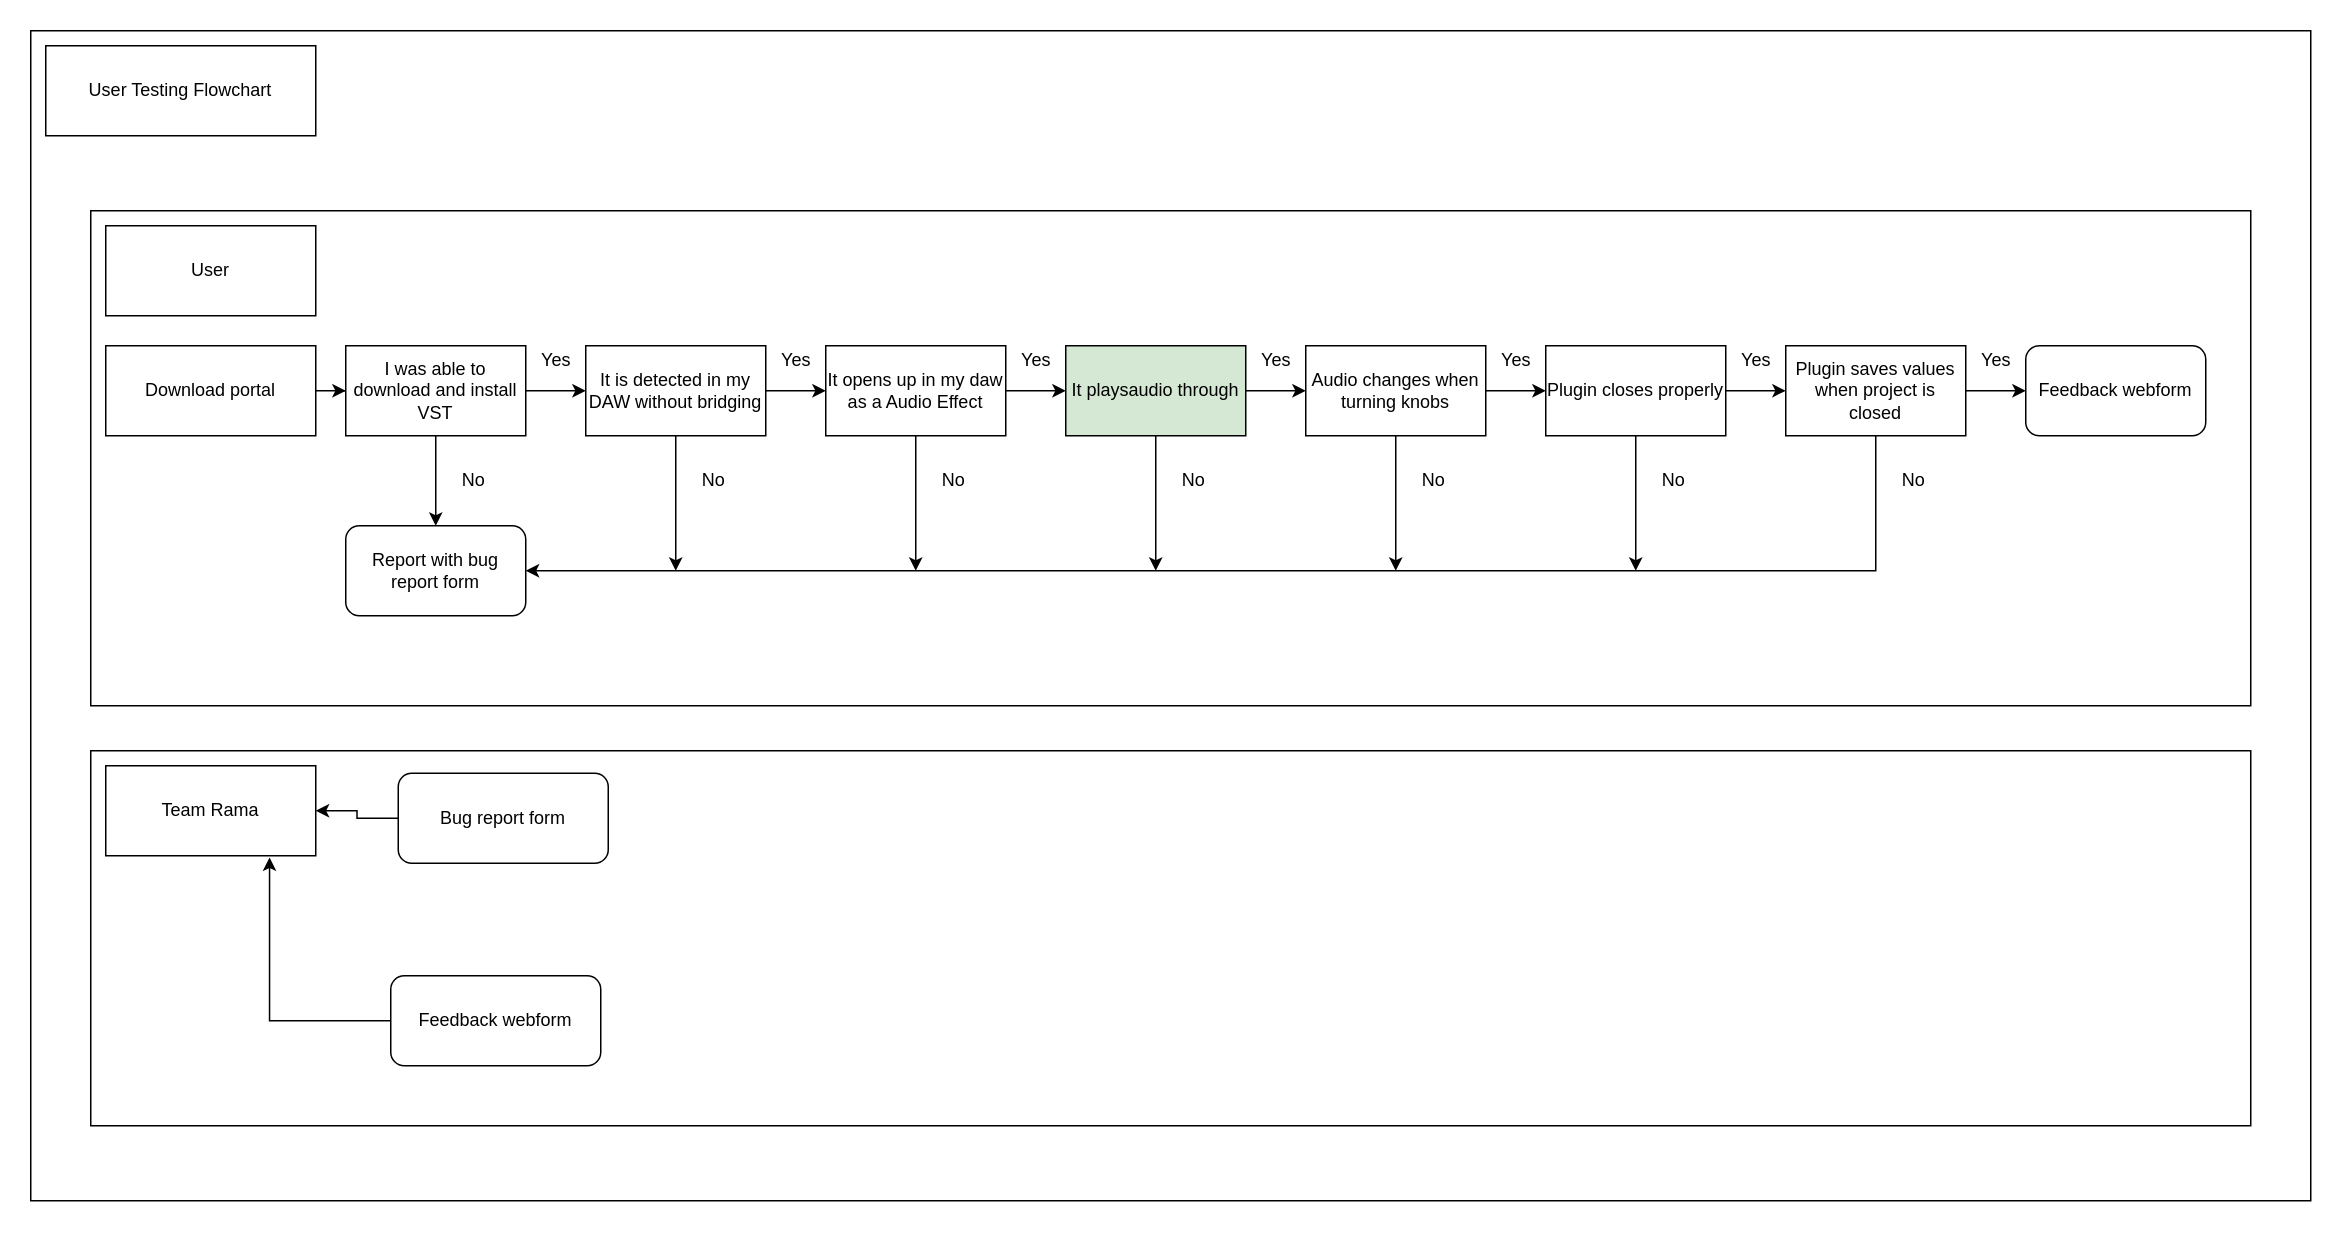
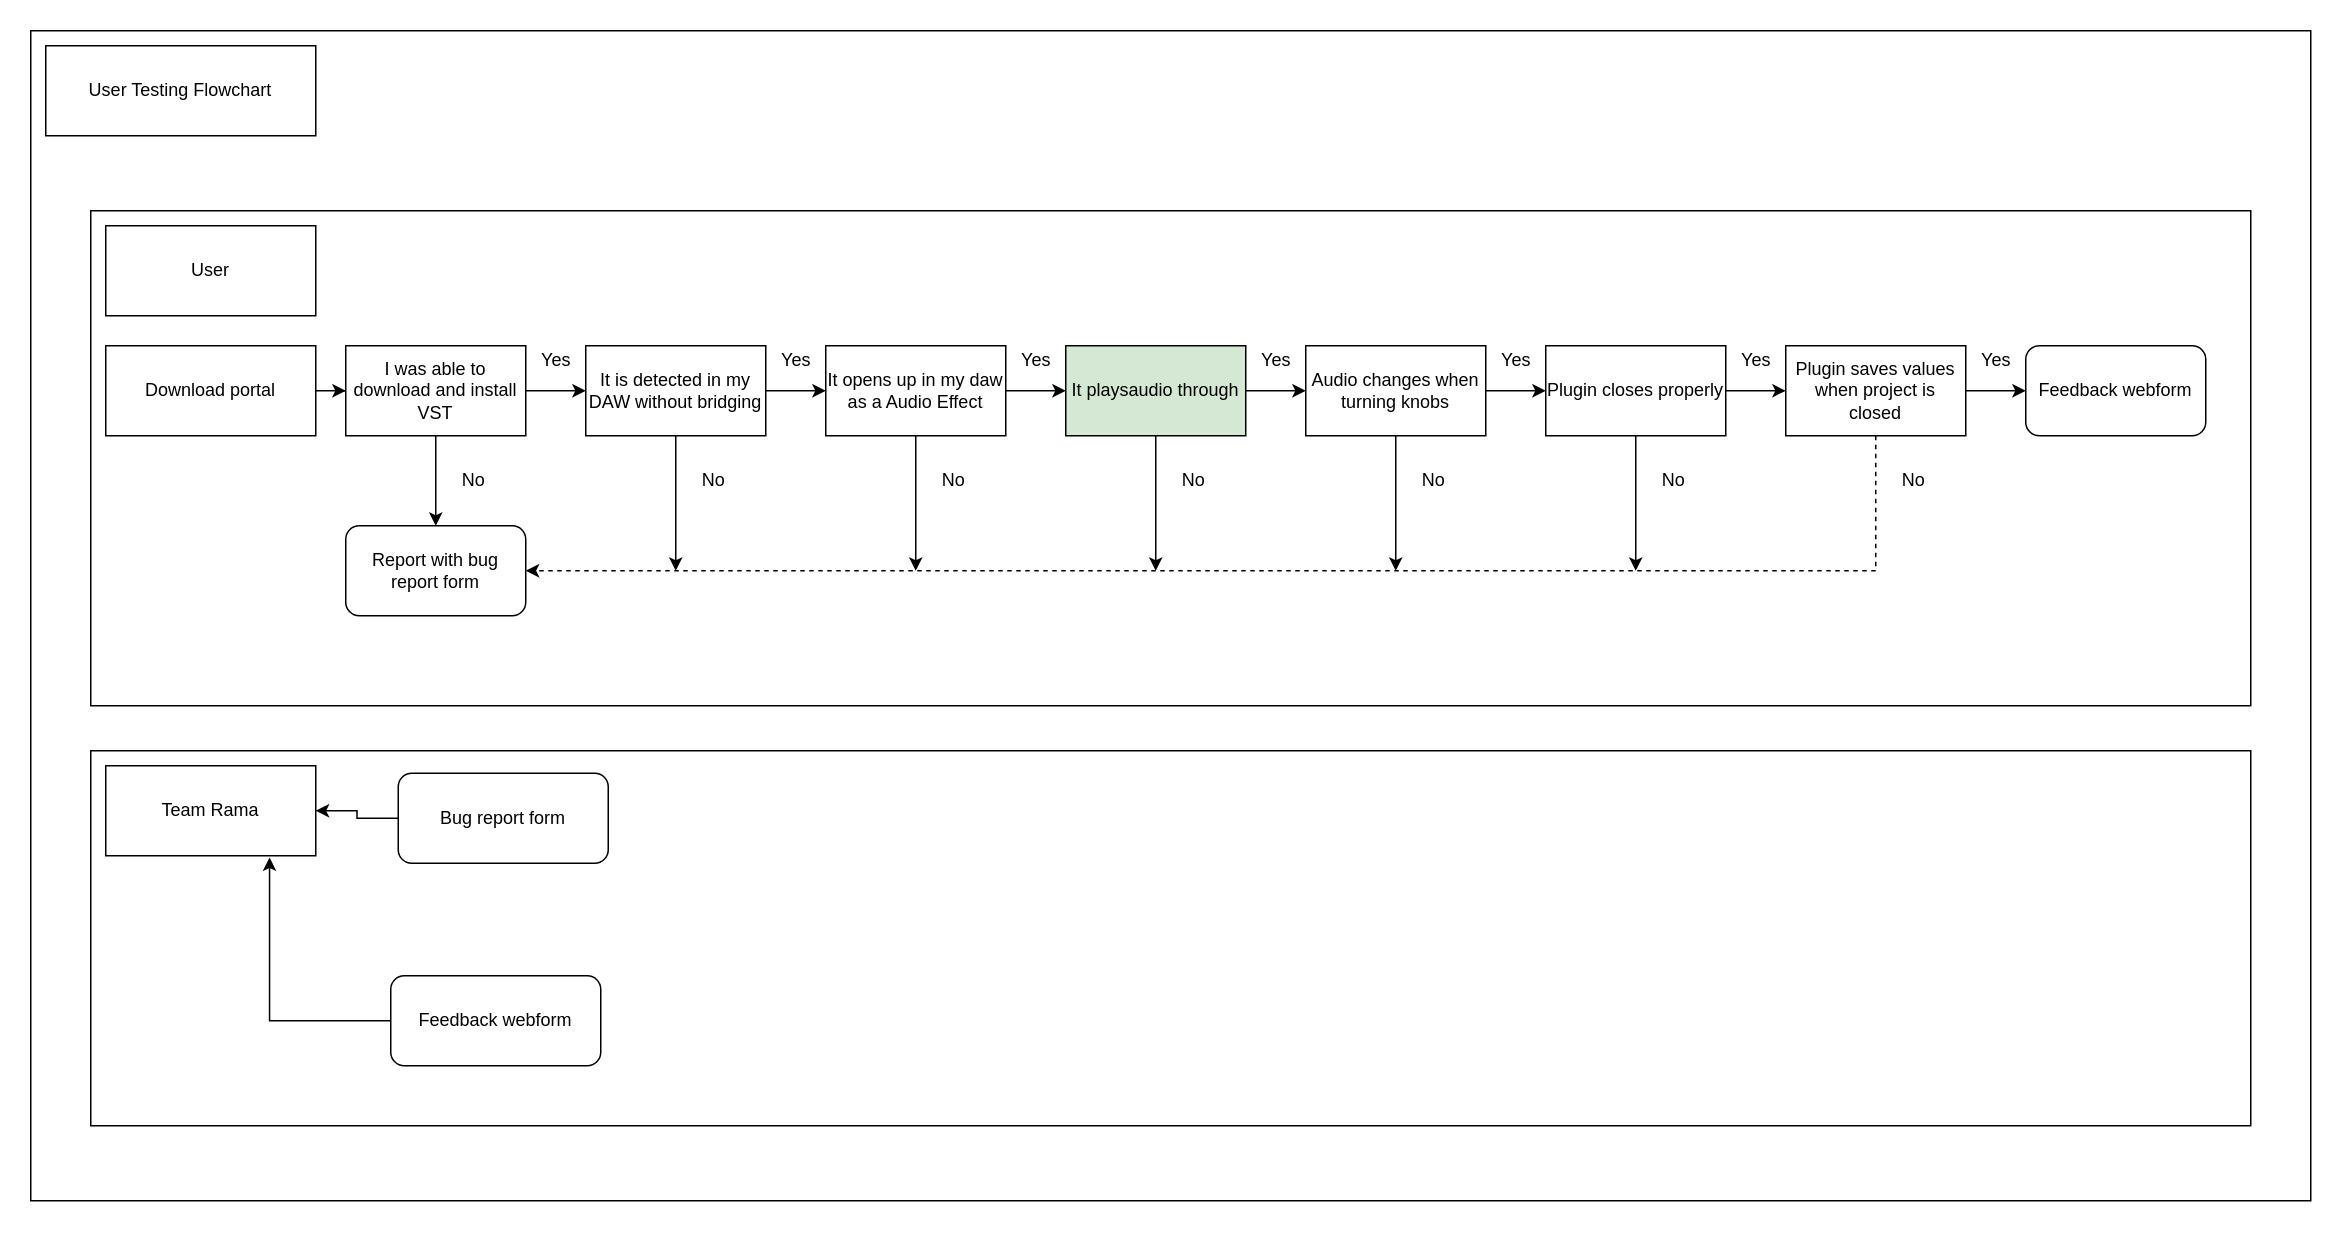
edge "Plugin saves values when project is closed" -> "Report with bug report form": style solid -> dashed
